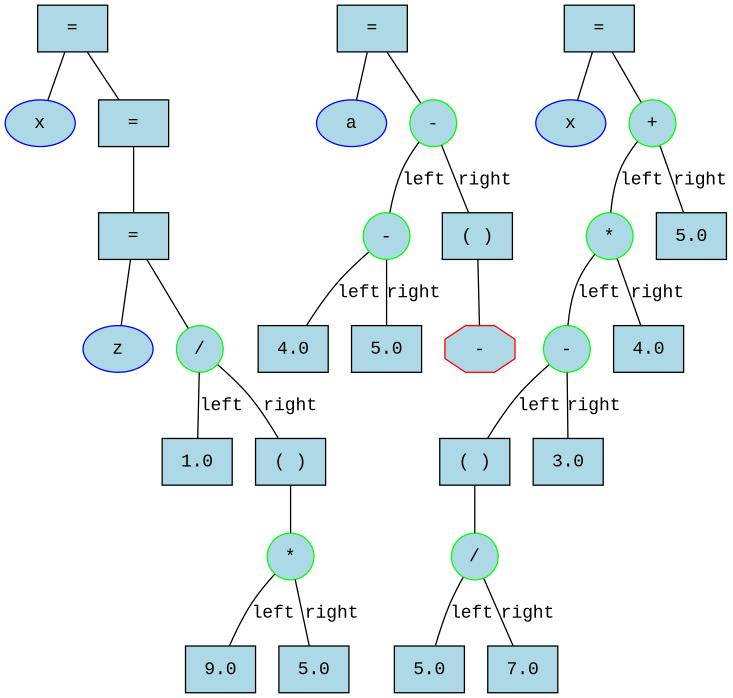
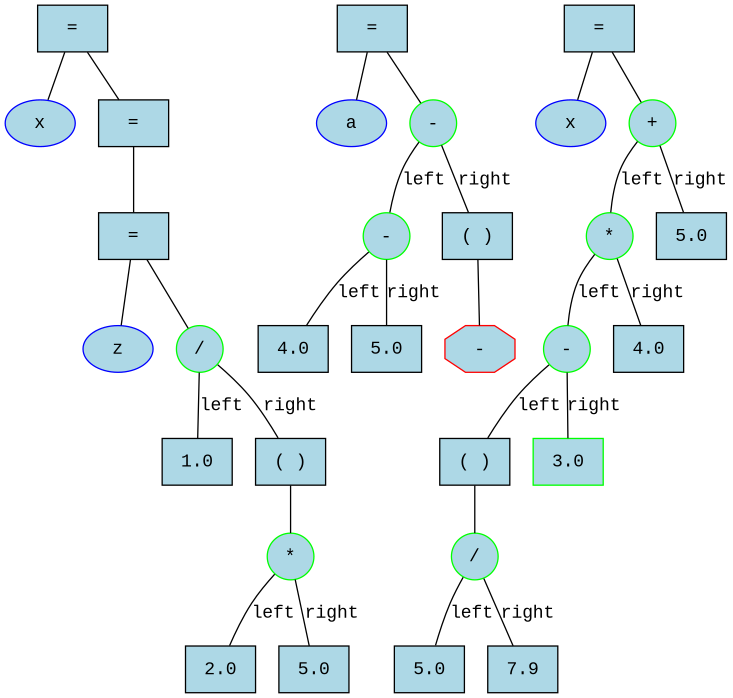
node "3.0": color black -> green
node "9.0": label "9.0" -> "2.0"
node "7.0": label "7.0" -> "7.9"
